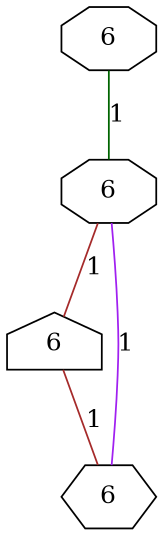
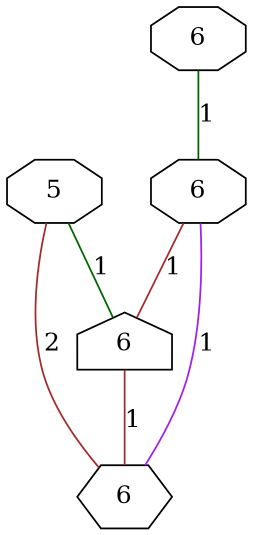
node "5": added
